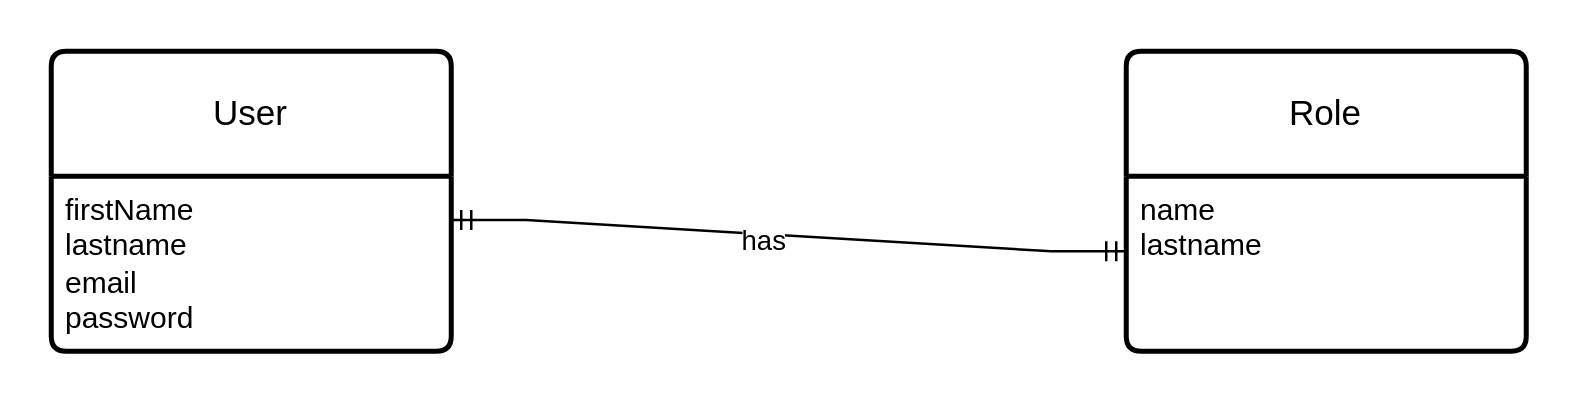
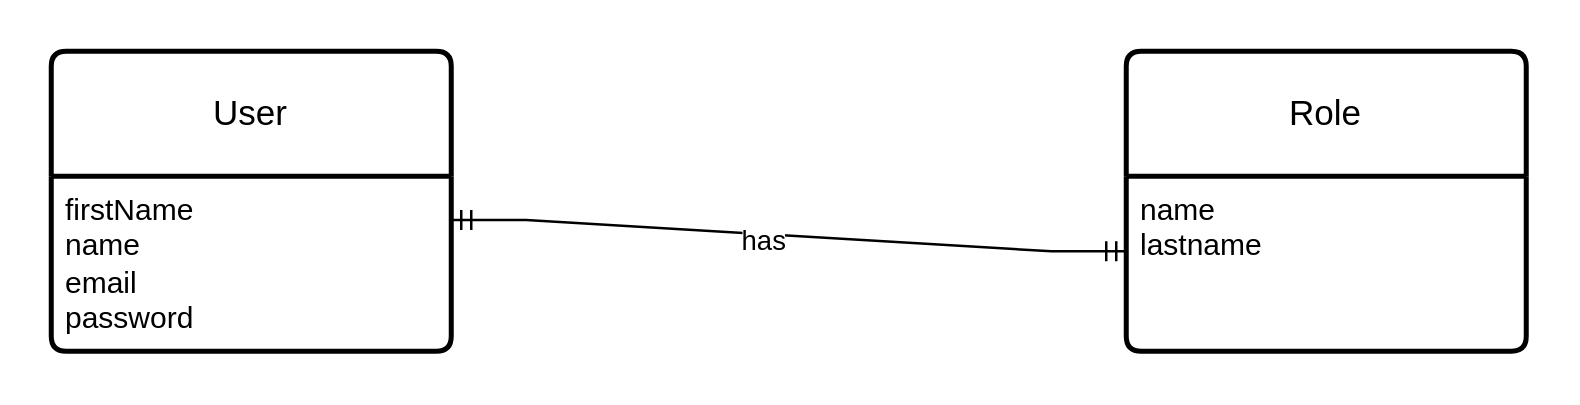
node "firstName lastname email password": label "firstName lastname email password" -> "firstName name email password"
